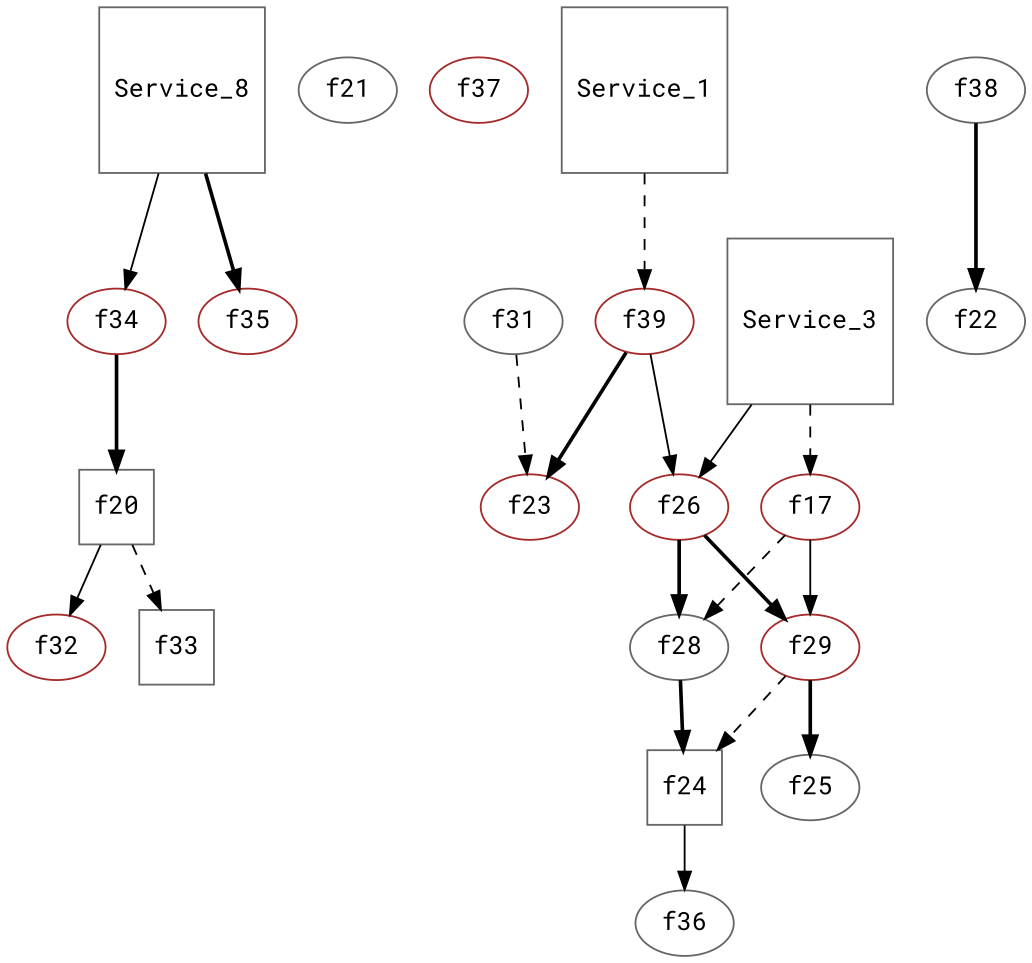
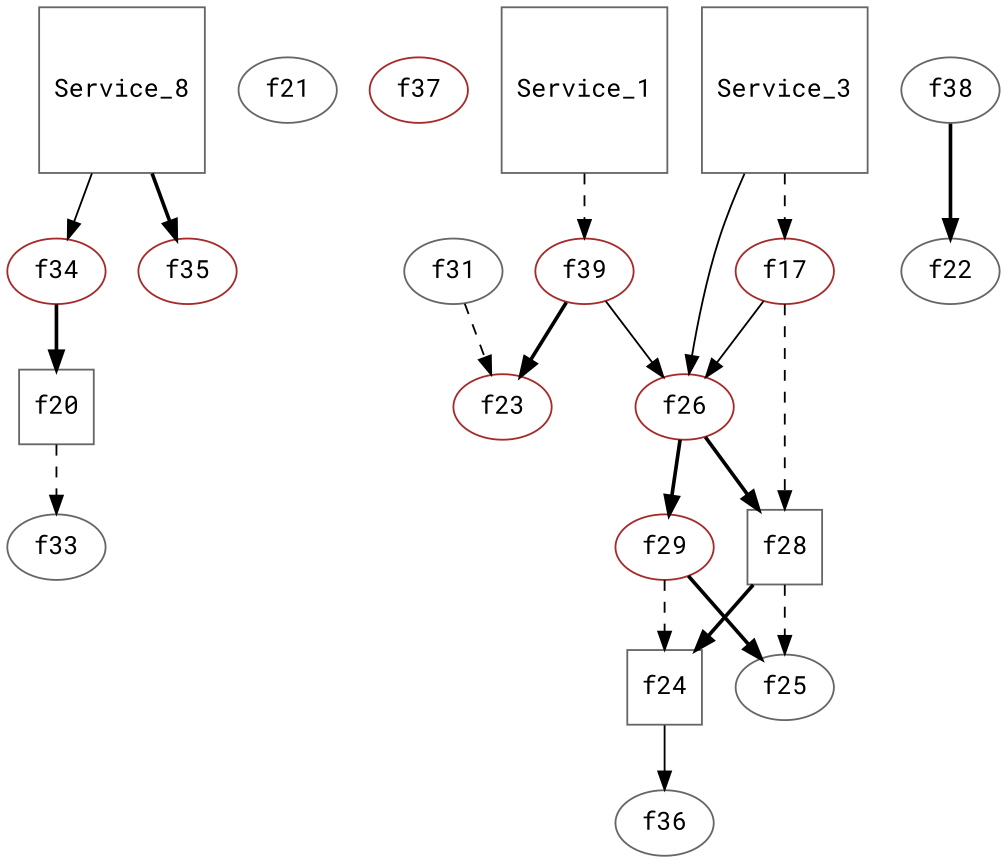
edge "f17" -> "f29": now "f17" -> "f26"
edge "f28" -> "f25": added
node "f32": removed
node "f33": shape square -> ellipse
node "f28": shape ellipse -> square
